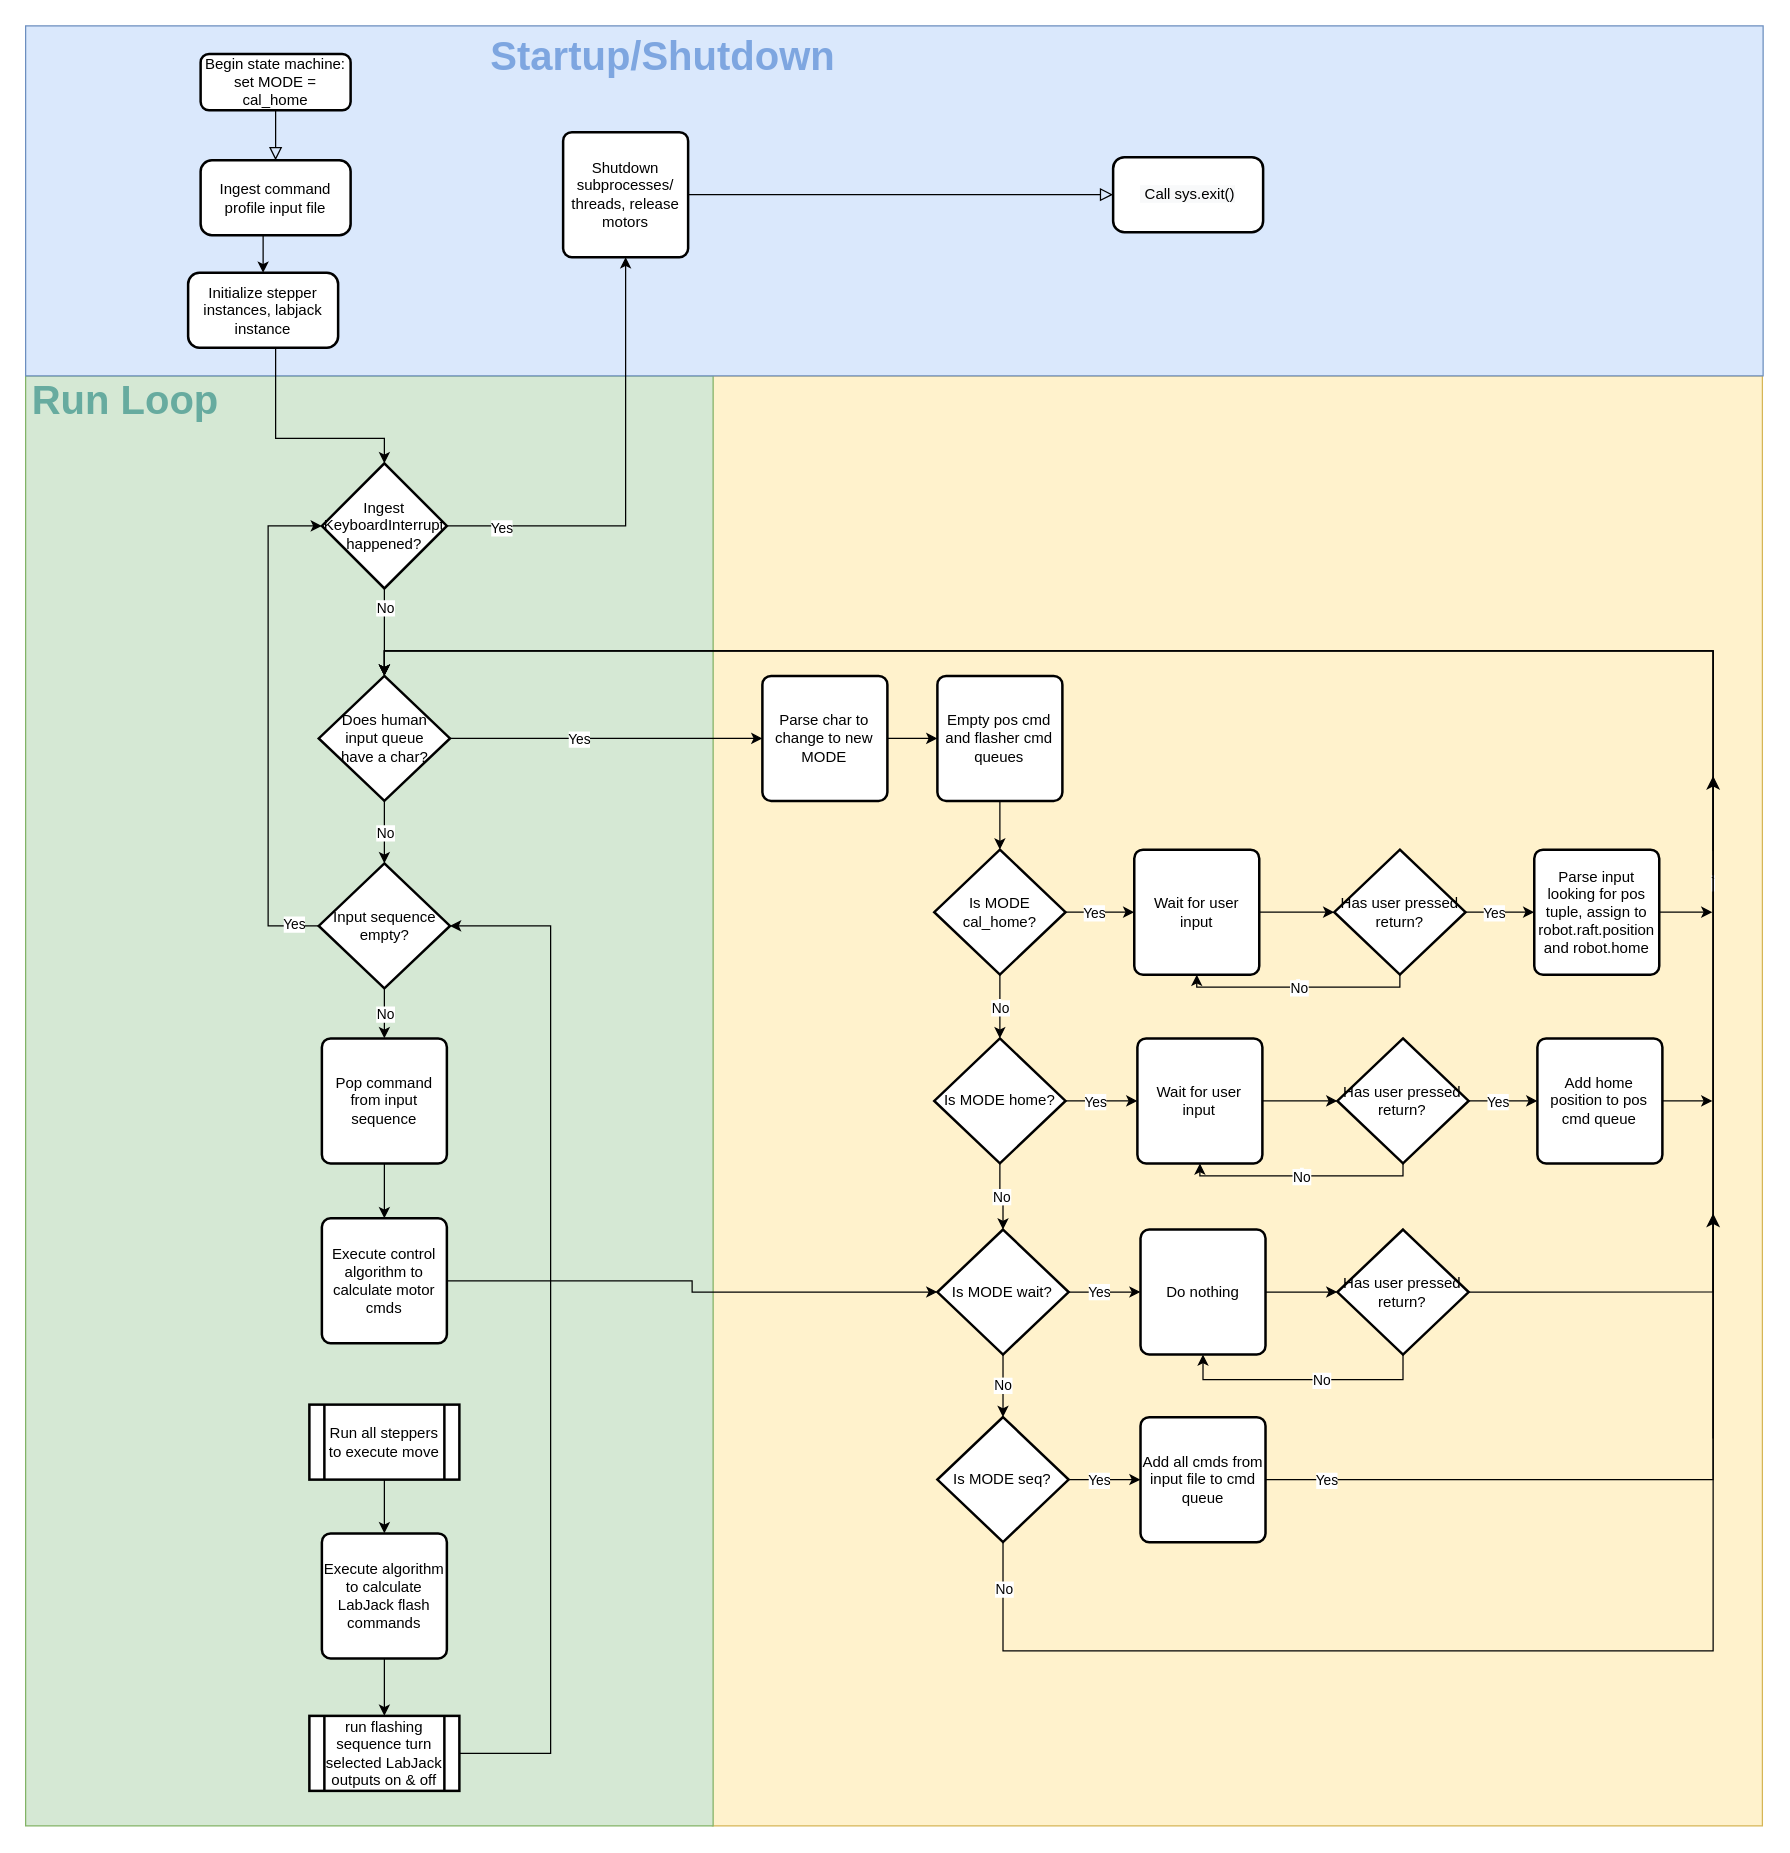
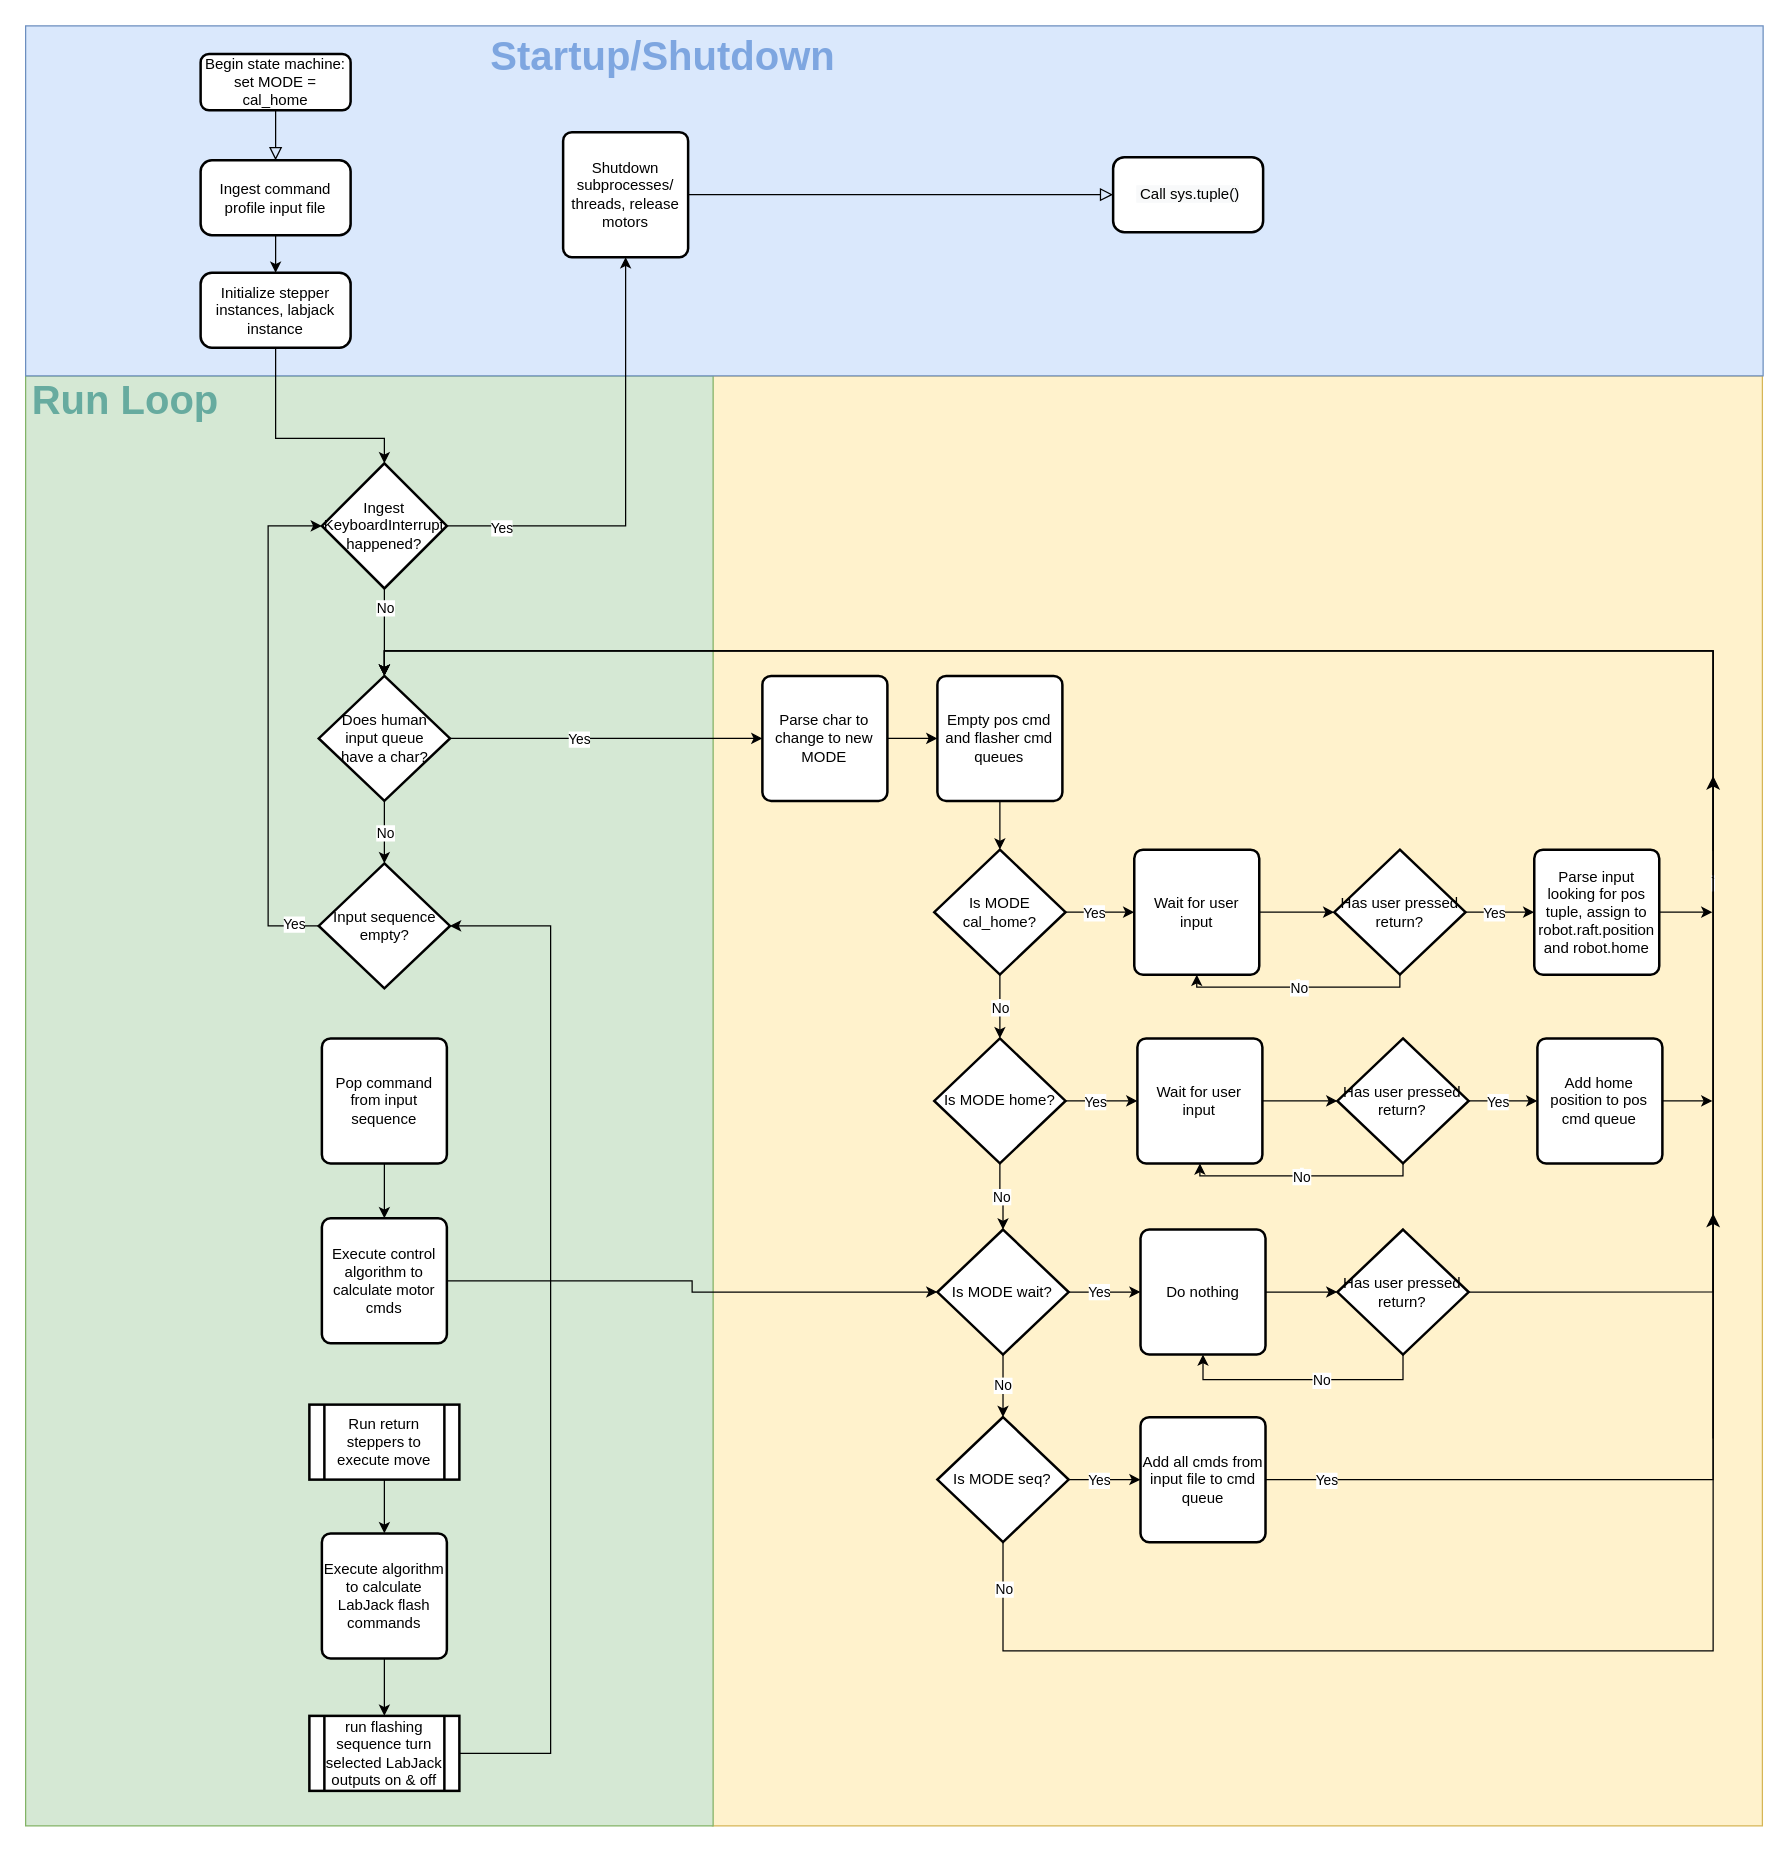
node "Call sys.exit()": label "Call sys.exit()" -> "Call sys.tuple()"
node "Initialize stepper instances, labjack instance": moved (263, 310) -> (276, 310)
edge "Input sequence empty?" -> "Pop command from input sequence": removed, label "No"
node "Run all steppers to execute move": label "Run all steppers to execute move" -> "Run return steppers to execute move"
